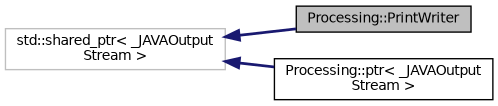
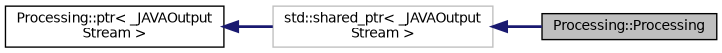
node "Processing::PrintWriter": label "Processing::PrintWriter" -> "Processing::Processing"
edge "Processing::ptr< _JAVAOutput Stream >" -> "std::shared_ptr< _JAVAOutput Stream >": reversed
